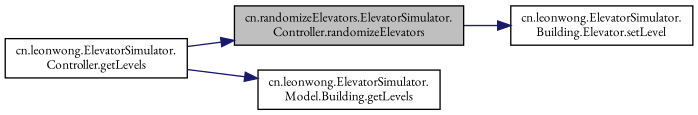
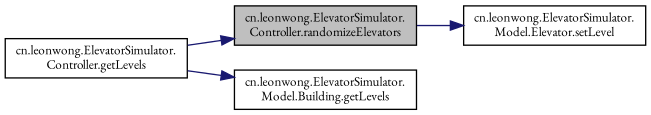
node "cn.randomizeElevators.ElevatorSimulator. Controller.randomizeElevators": label "cn.randomizeElevators.ElevatorSimulator. Controller.randomizeElevators" -> "cn.leonwong.ElevatorSimulator. Controller.randomizeElevators"
node "cn.leonwong.ElevatorSimulator. Building.Elevator.setLevel": label "cn.leonwong.ElevatorSimulator. Building.Elevator.setLevel" -> "cn.leonwong.ElevatorSimulator. Model.Elevator.setLevel"
